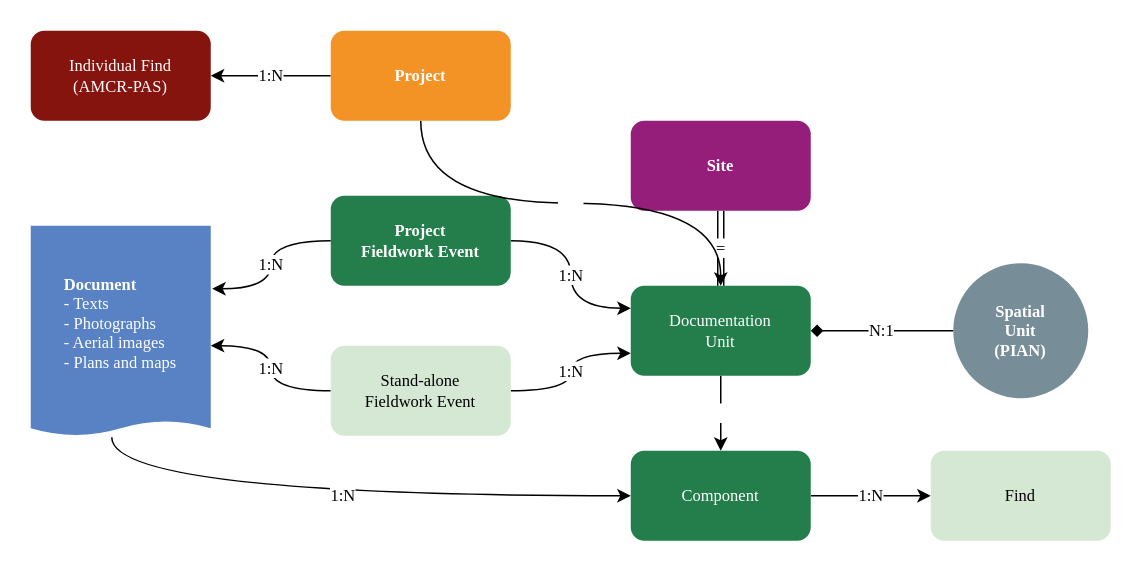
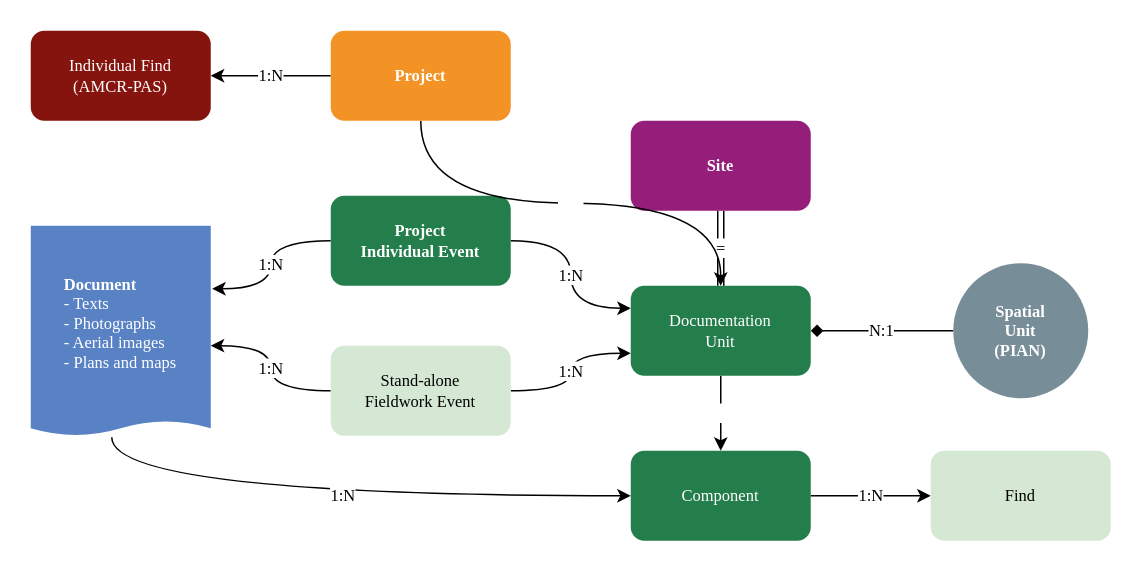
node "Project Fieldwork Event": label "Project Fieldwork Event" -> "Project Individual Event"
